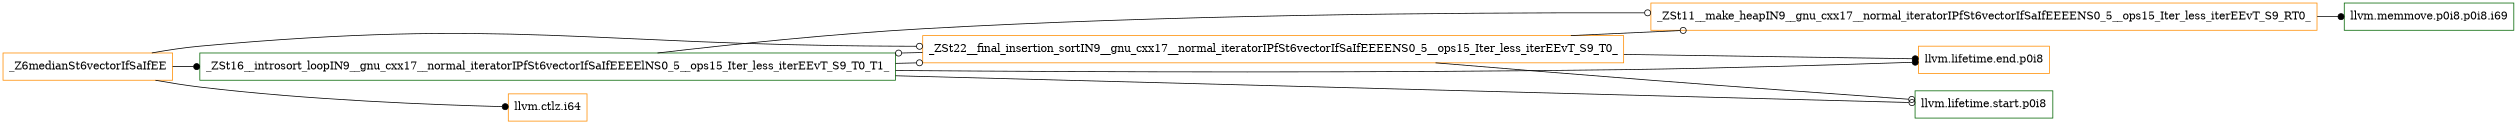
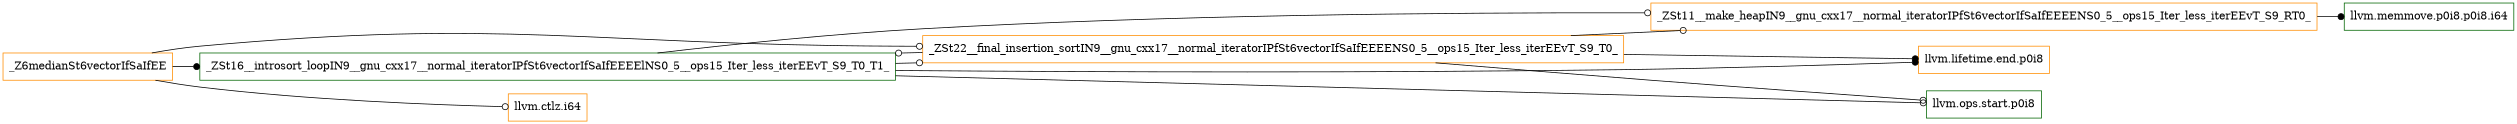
node "llvm.memmove.p0i8.p0i8.i69": label "llvm.memmove.p0i8.p0i8.i69" -> "llvm.memmove.p0i8.p0i8.i64"
edge "_Z6medianSt6vectorIfSaIfEE" -> "llvm.ctlz.i64": arrowhead dot -> odot
node "llvm.lifetime.start.p0i8": label "llvm.lifetime.start.p0i8" -> "llvm.ops.start.p0i8"
